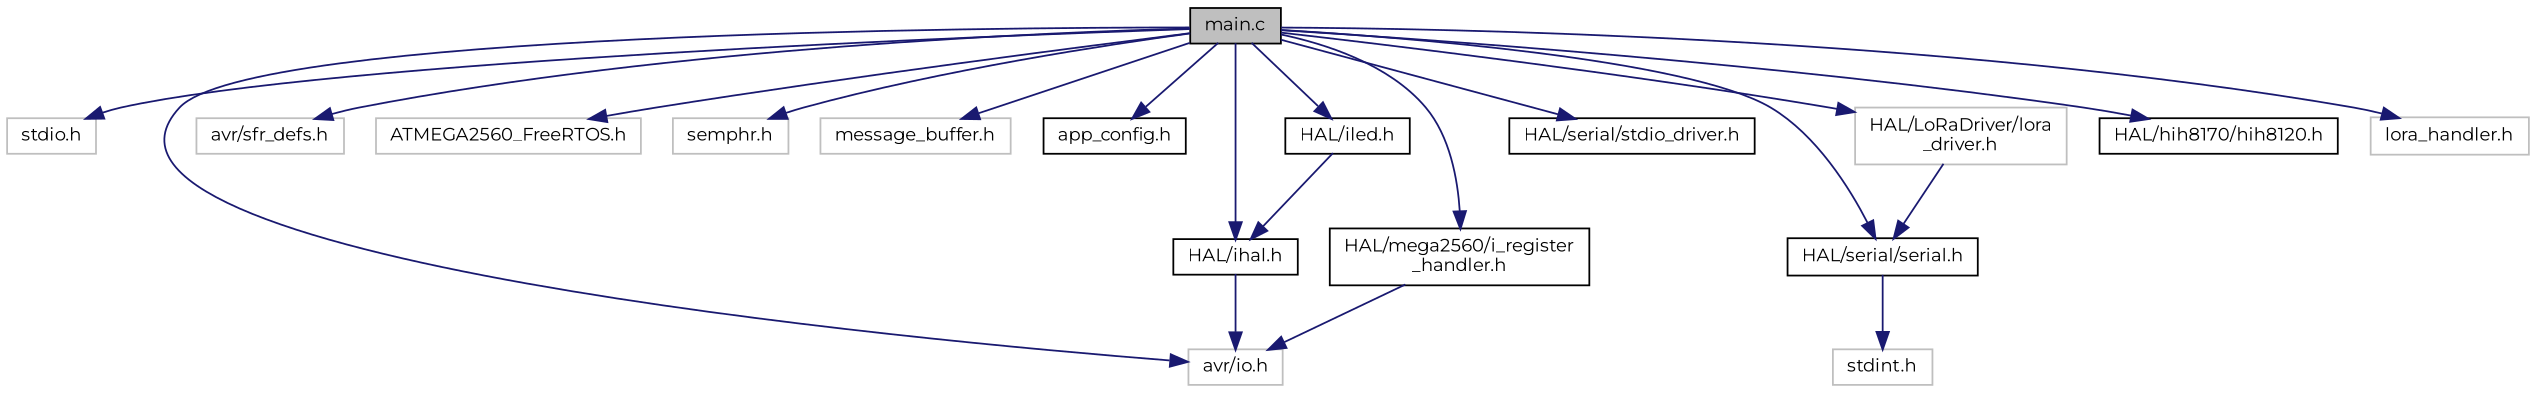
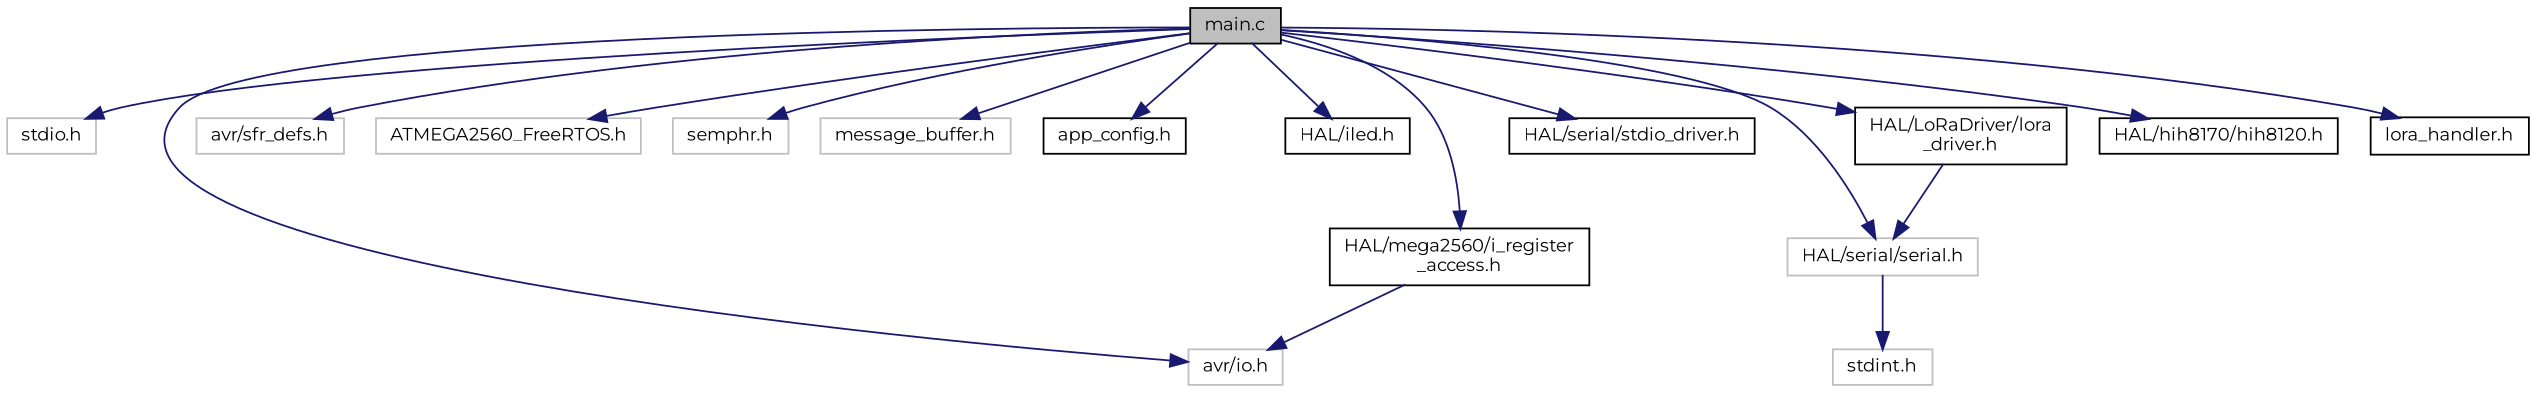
node "HAL/LoRaDriver/lora _driver.h": color grey75 -> black
node "lora_handler.h": color grey75 -> black
node "HAL/ihal.h": removed
node "HAL/mega2560/i_register _handler.h": label "HAL/mega2560/i_register _handler.h" -> "HAL/mega2560/i_register _access.h"
node "HAL/serial/serial.h": color black -> grey75
